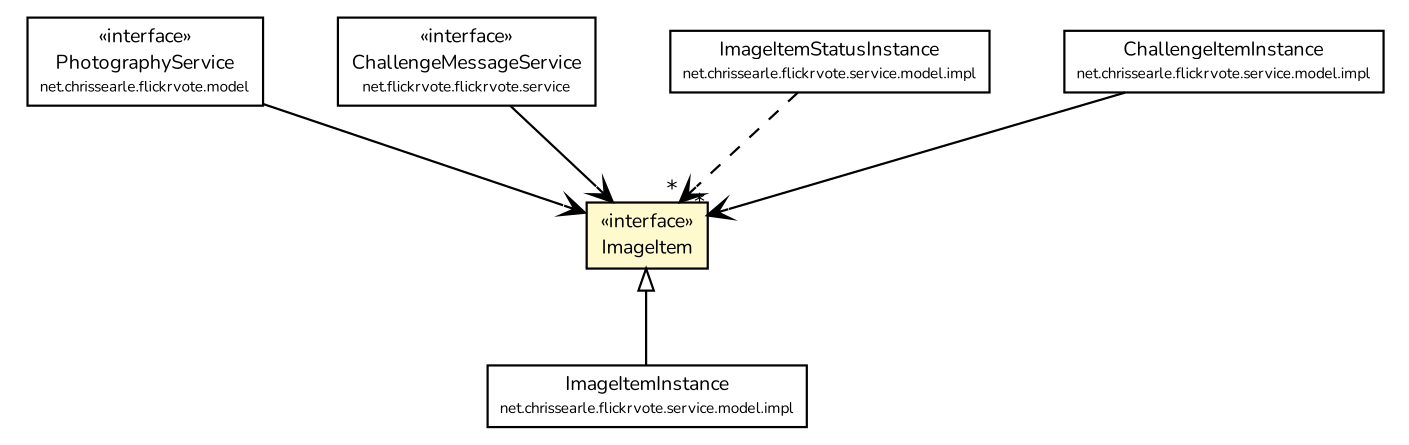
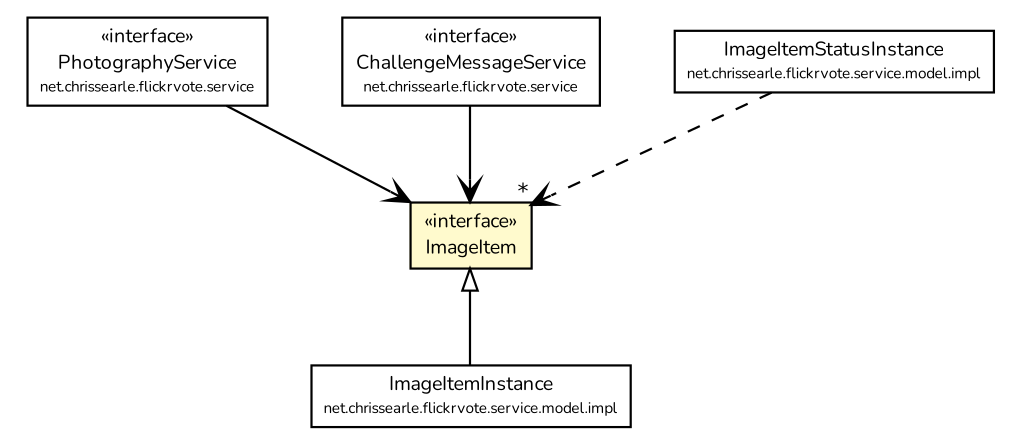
node "ChallengeItemInstance": removed
node "PhotographyService": text "net.chrissearle.flickrvote.model" -> "net.chrissearle.flickrvote.service"
node "ChallengeMessageService": text "net.flickrvote.flickrvote.service" -> "net.chrissearle.flickrvote.service"
